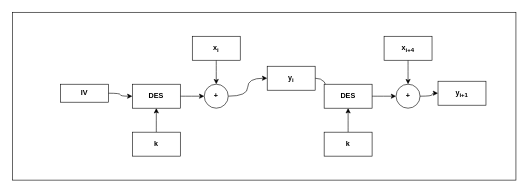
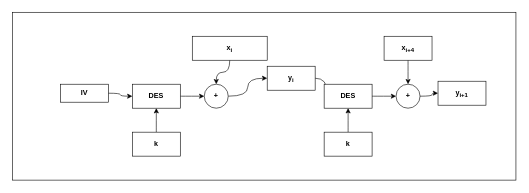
node "xi": size 48x24 -> 75x24
